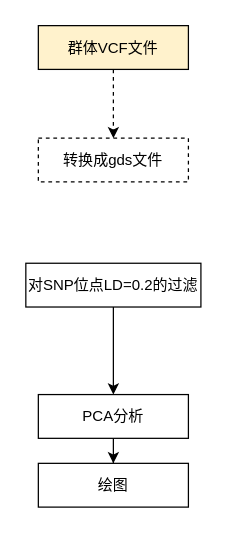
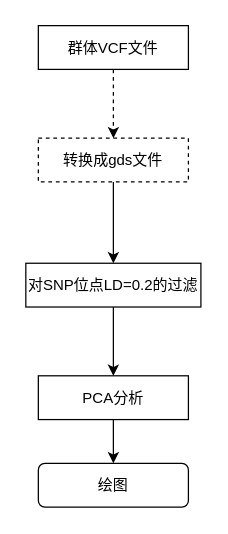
node "群体VCF文件": fillcolor #fff2cc -> #ffffff
edge "转换成gds文件" -> "对SNP位点LD=0.2的过滤": added
node "PCA分析": moved (113, 416) -> (113, 398)
node "绘图": shape rectangle -> rounded rectangle
